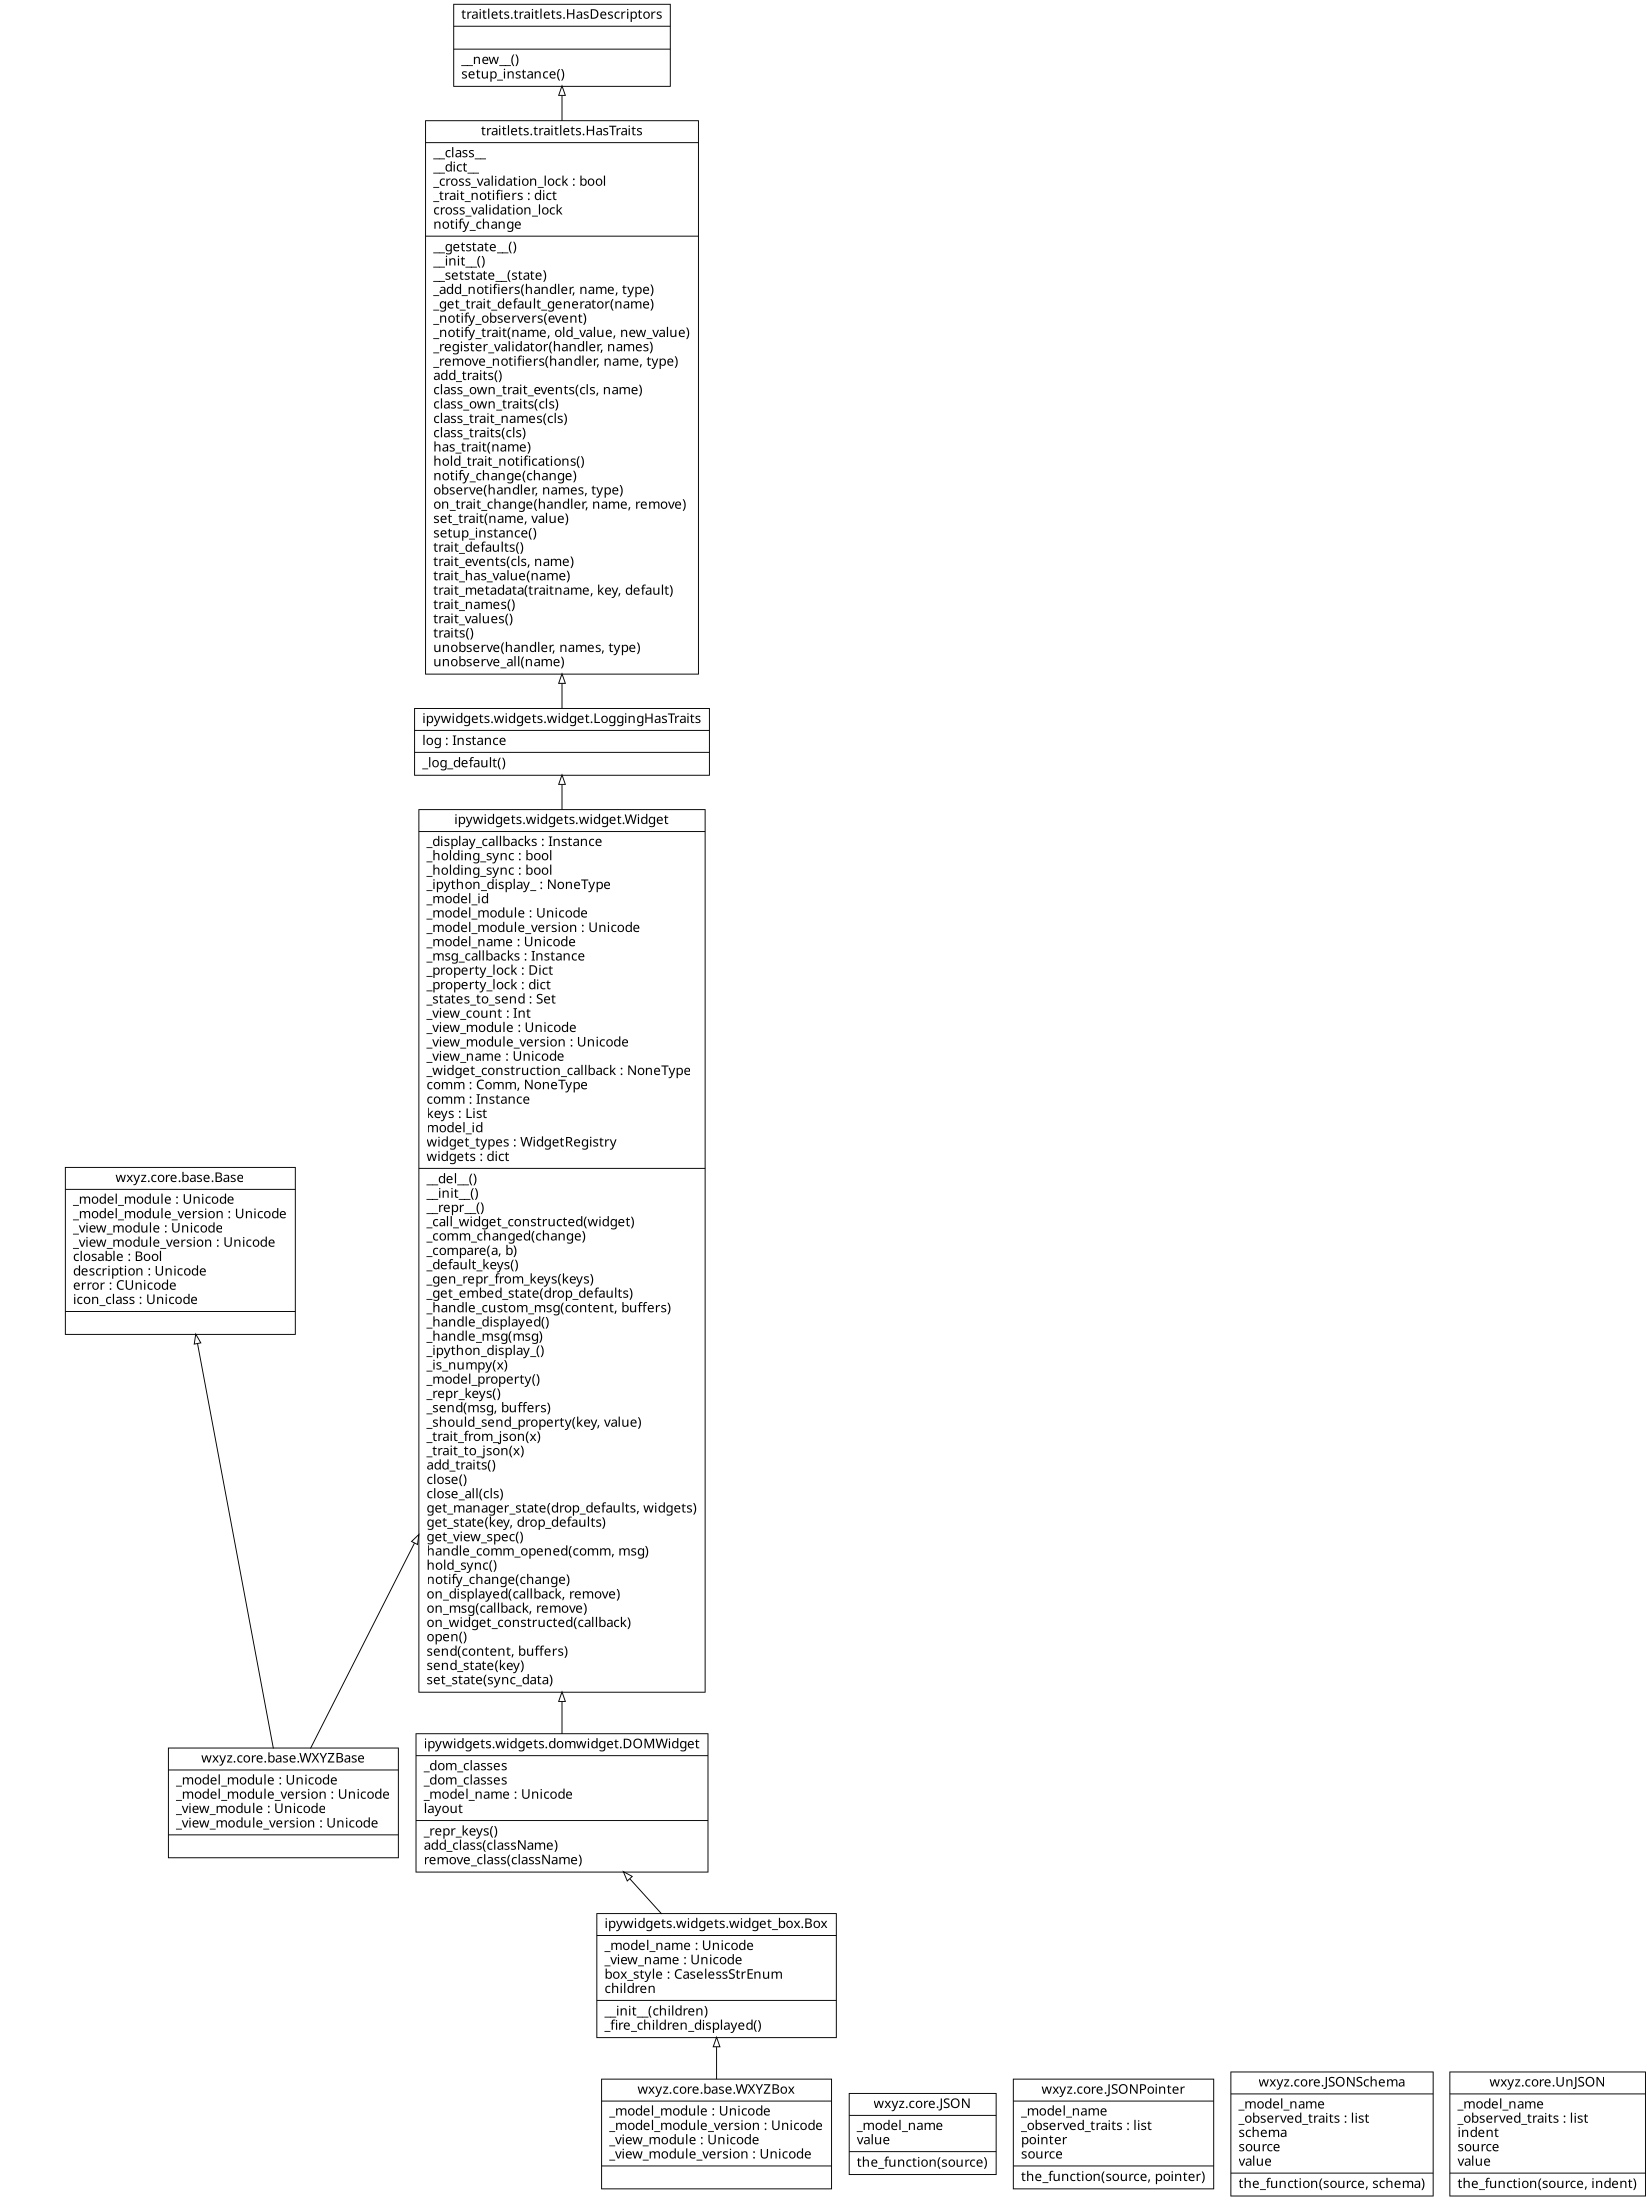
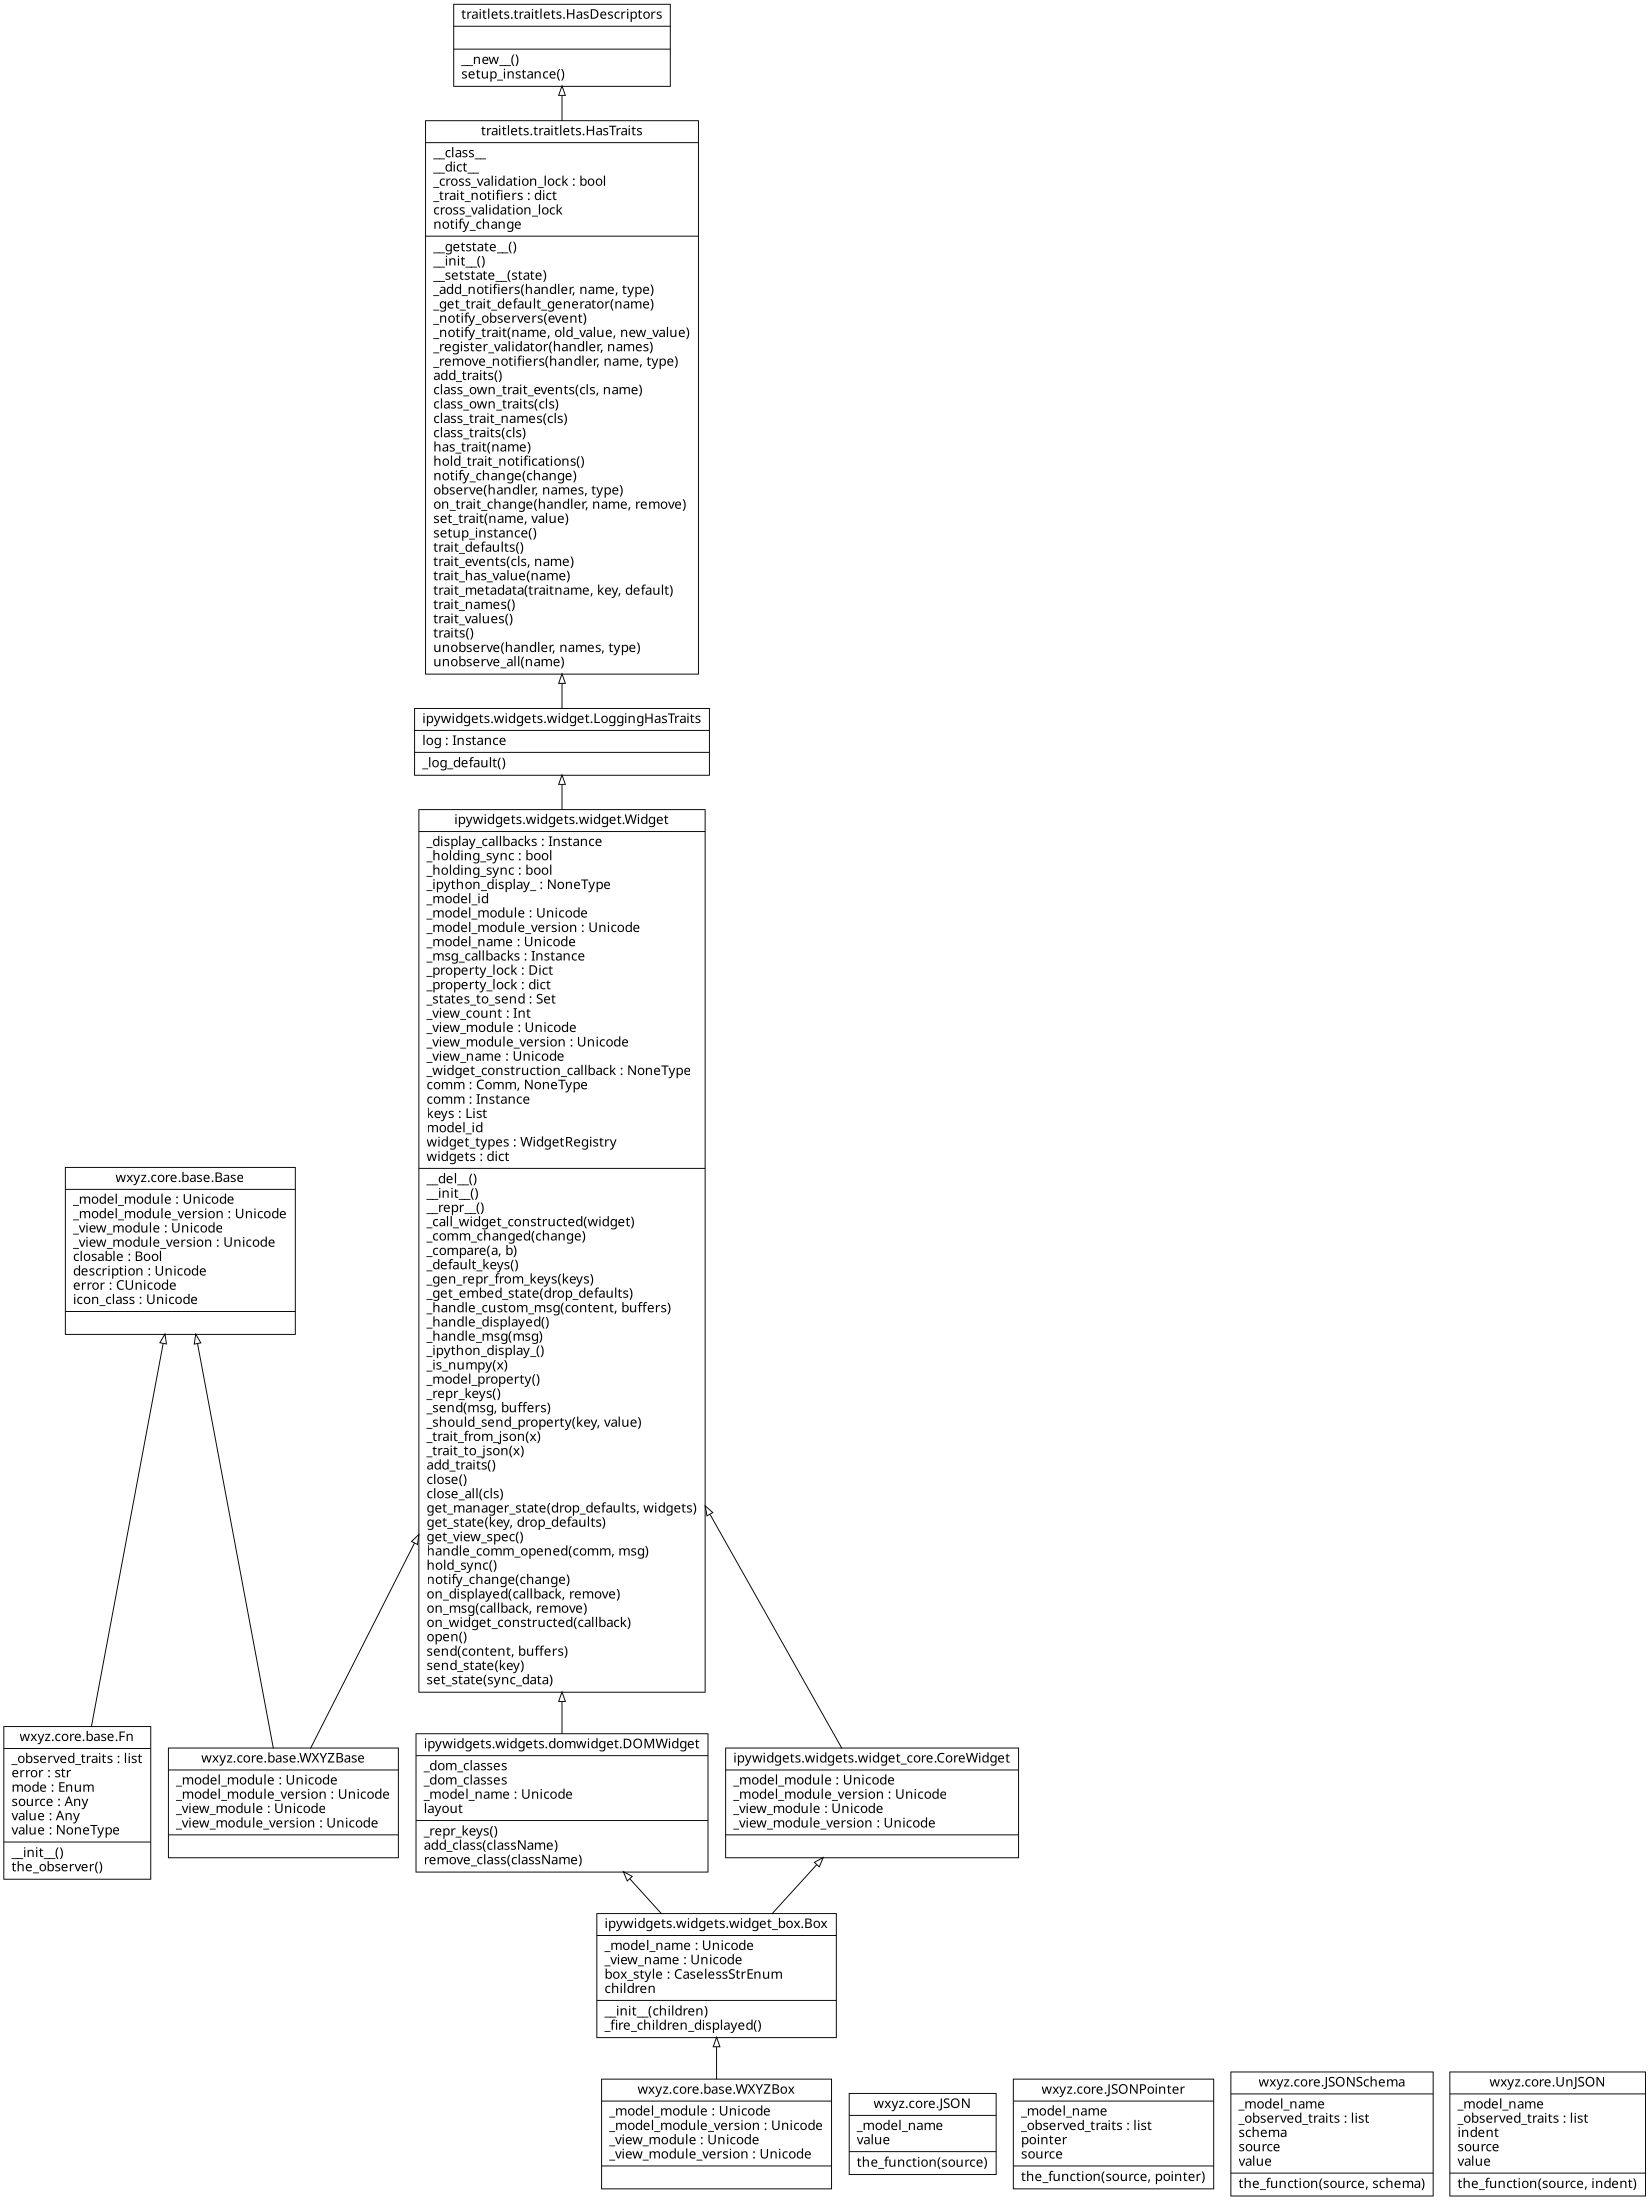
node "wxyz.core.base.Fn": added
node "ipywidgets.widgets.widget_core.CoreWidget": added
